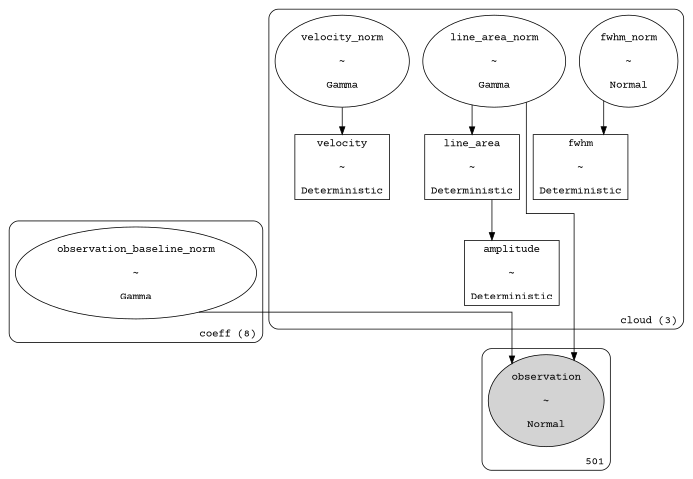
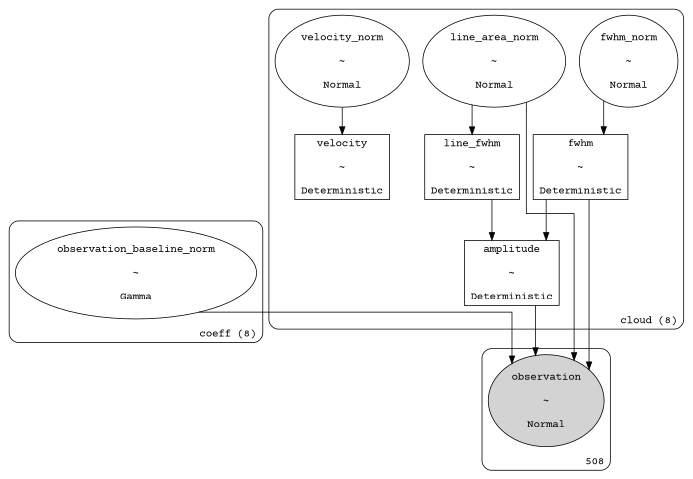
node "velocity_norm ~ Gamma": label "velocity_norm ~ Gamma" -> "velocity_norm ~ Normal"
node "line_area_norm ~ Gamma": label "line_area_norm ~ Gamma" -> "line_area_norm ~ Normal"
node "line_area ~ Deterministic": label "line_area ~ Deterministic" -> "line_fwhm ~ Deterministic"
edge "fwhm ~ Deterministic" -> "amplitude ~ Deterministic": added
edge "fwhm ~ Deterministic" -> "observation ~ Normal": added
cluster "cloud (3)": label "cloud (3)" -> "cloud (8)"
edge "amplitude ~ Deterministic" -> "observation ~ Normal": added
cluster "501": label "501" -> "508"
